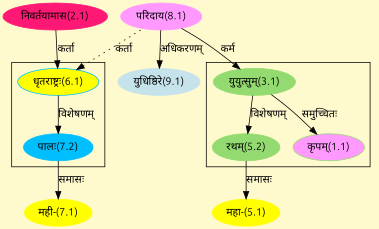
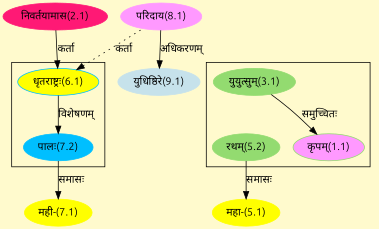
edge "परिदाय(8.1)" -> "युयुत्सुम्(3.1)": removed, label "कर्म"
edge "युयुत्सुम्(3.1)" -> "रथम्(5.2)": removed, label "विशेषणम्"
